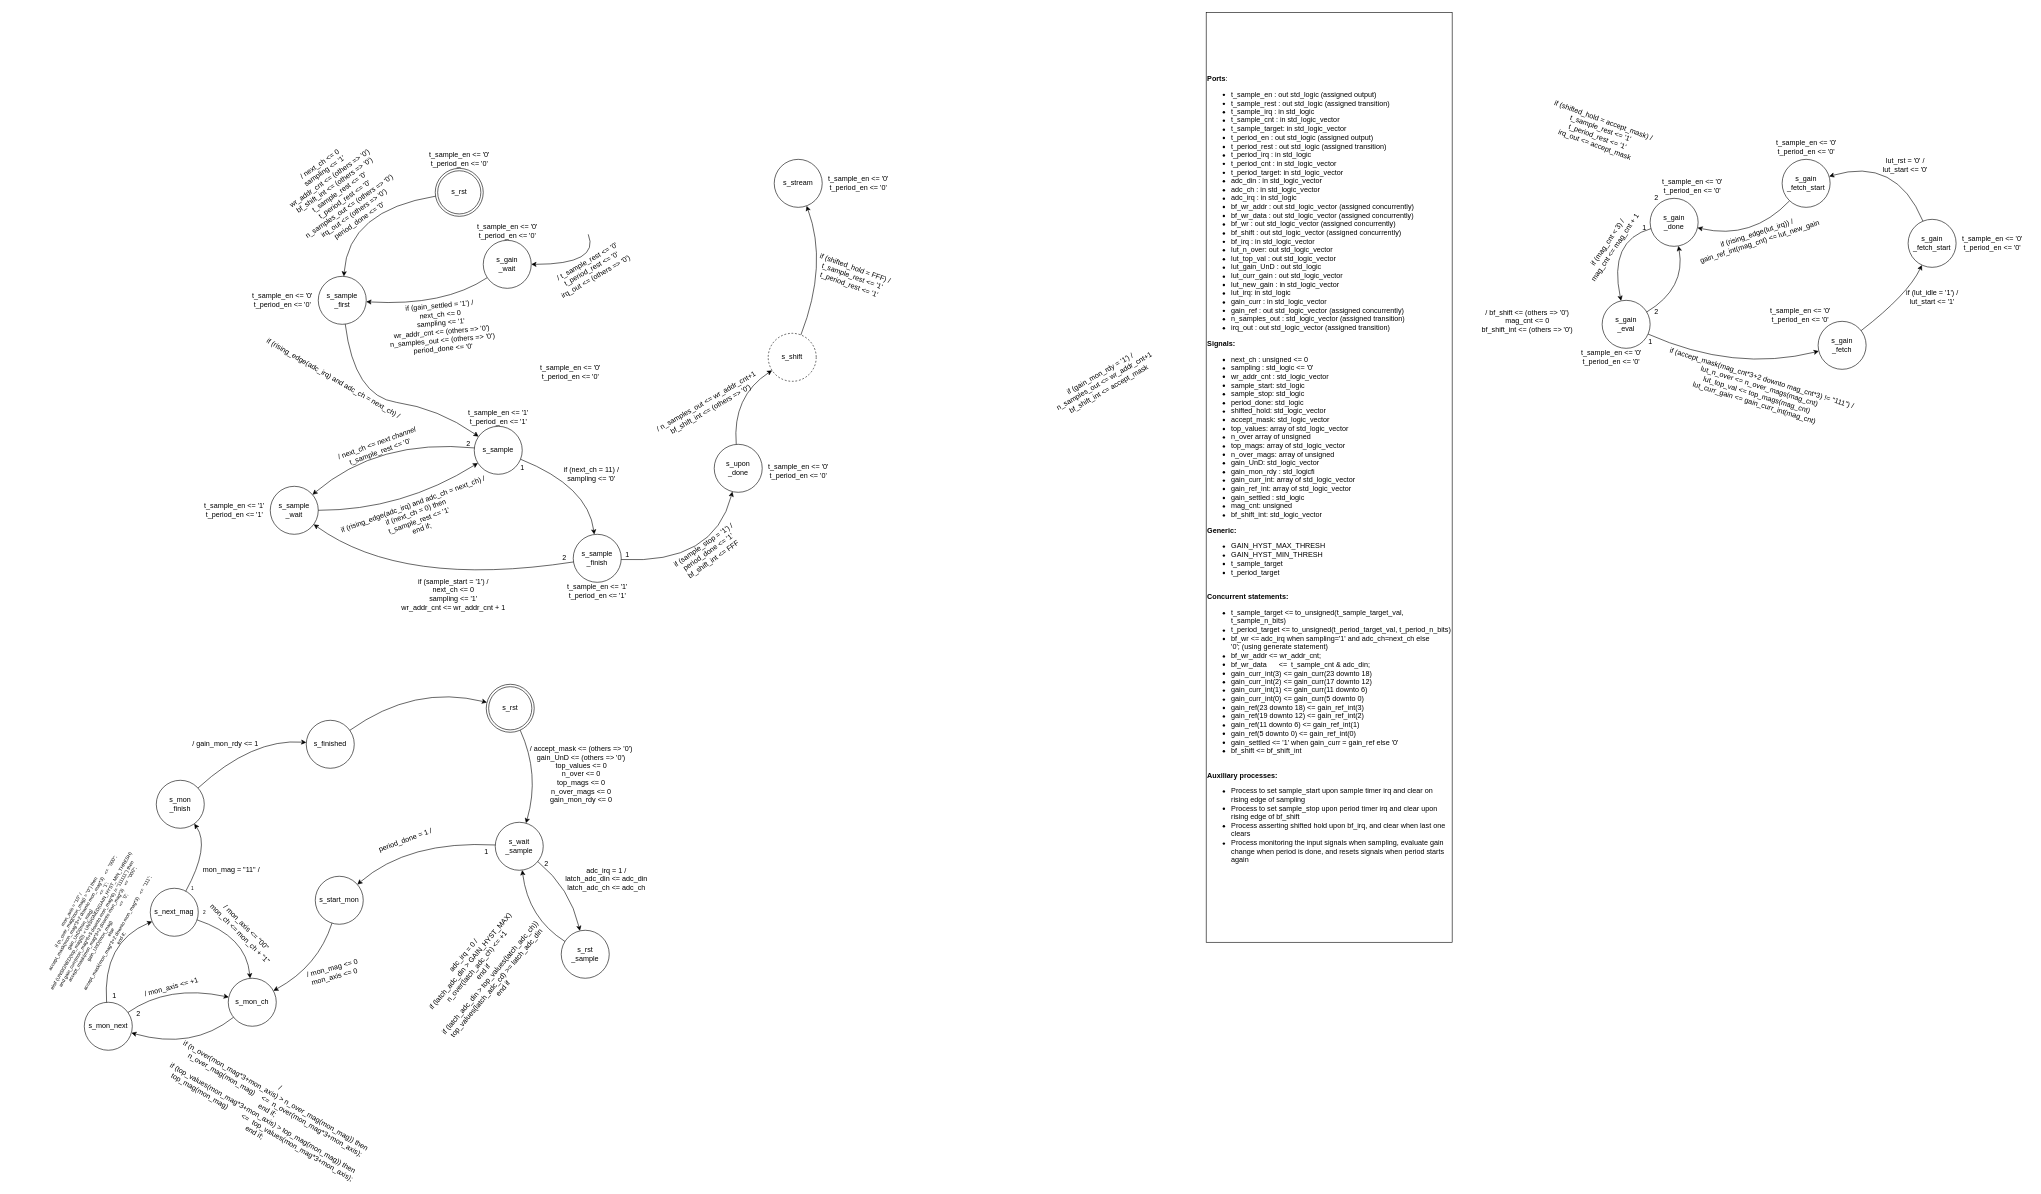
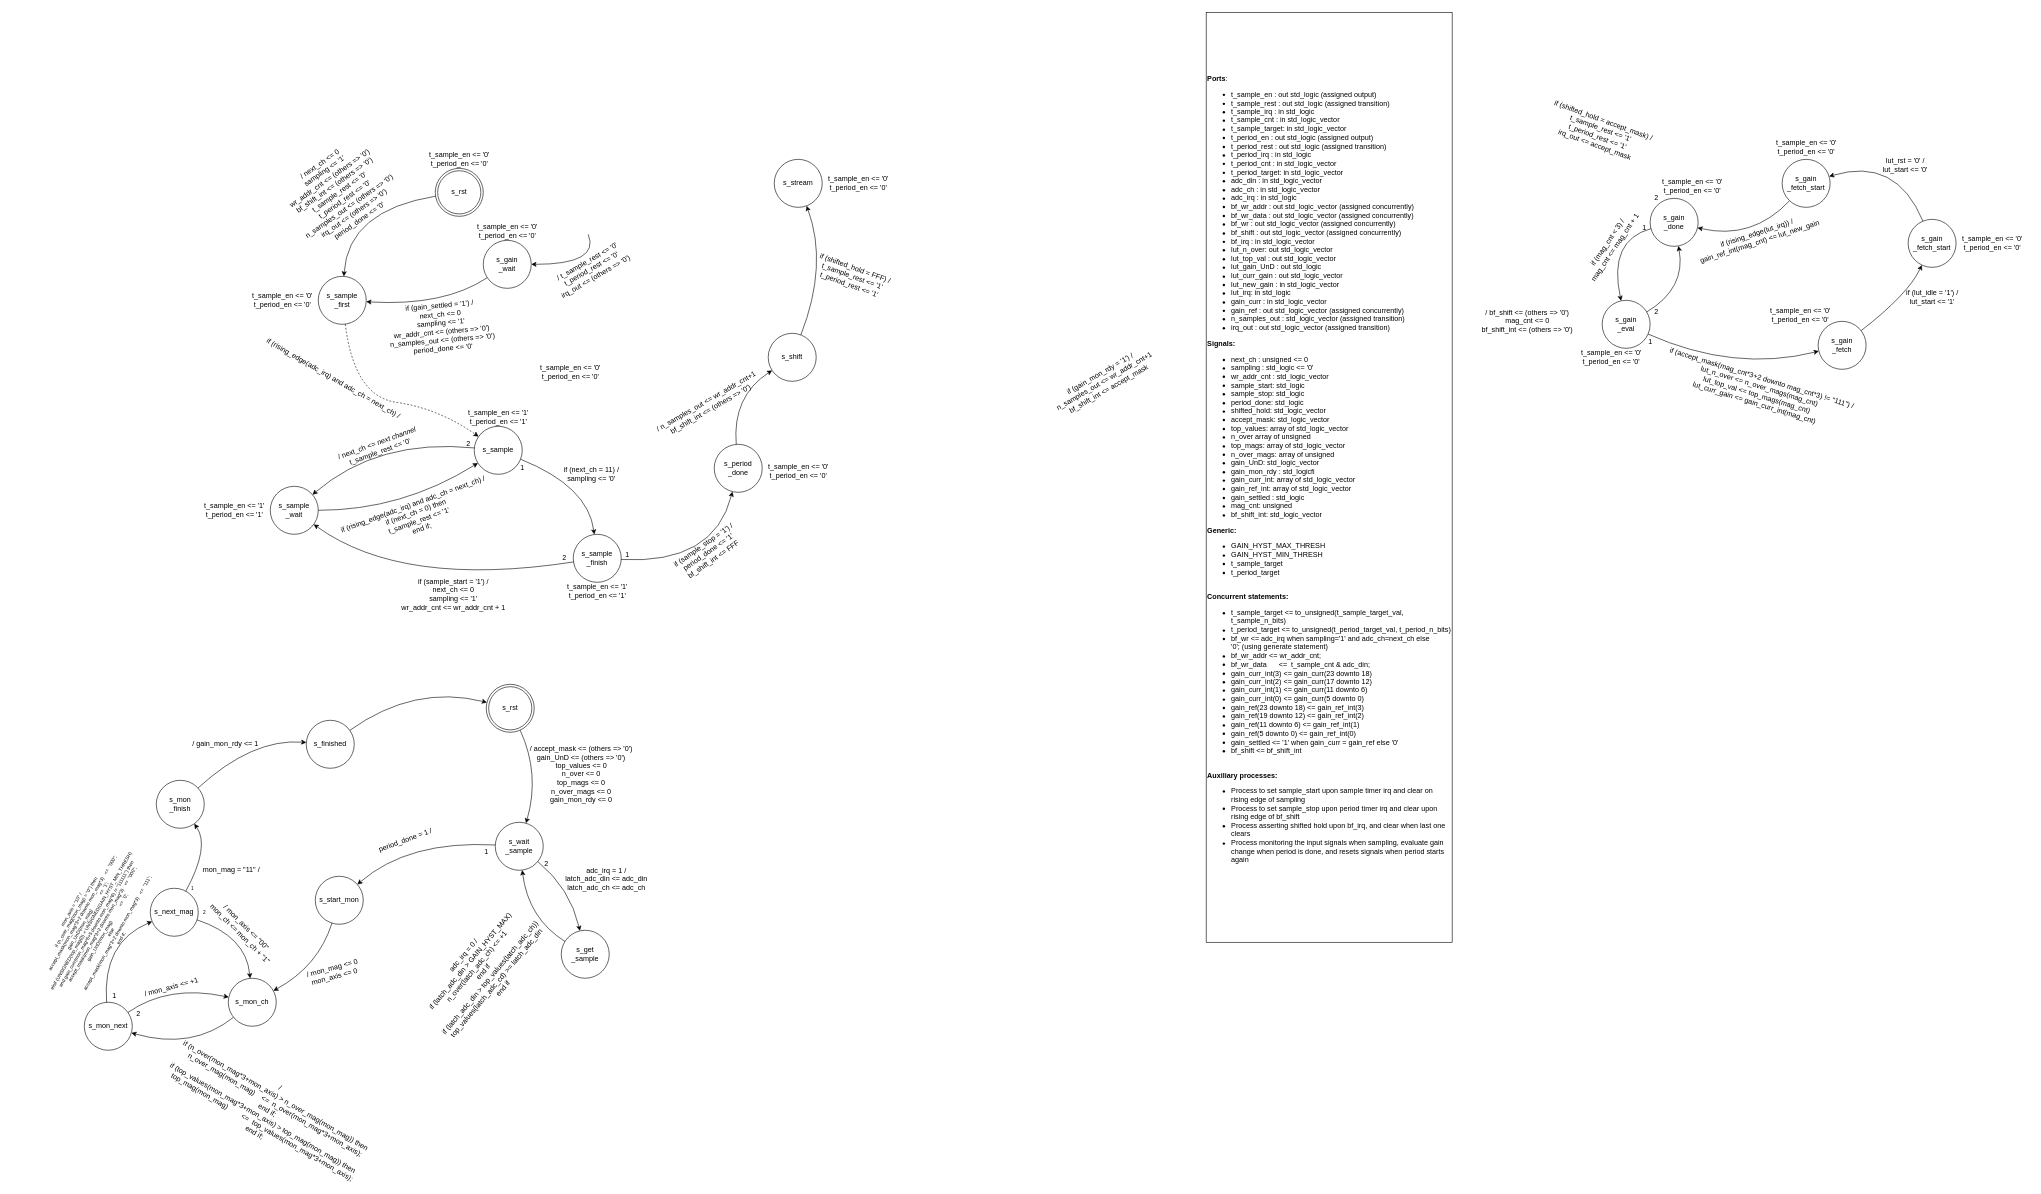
node "s_shift": style dashed -> solid
edge "s_sample _first" -> "s_sample": style solid -> dashed
node "s_upon _done": label "s_upon _done" -> "s_period _done"
node "s_rst _sample": label "s_rst _sample" -> "s_get _sample"
